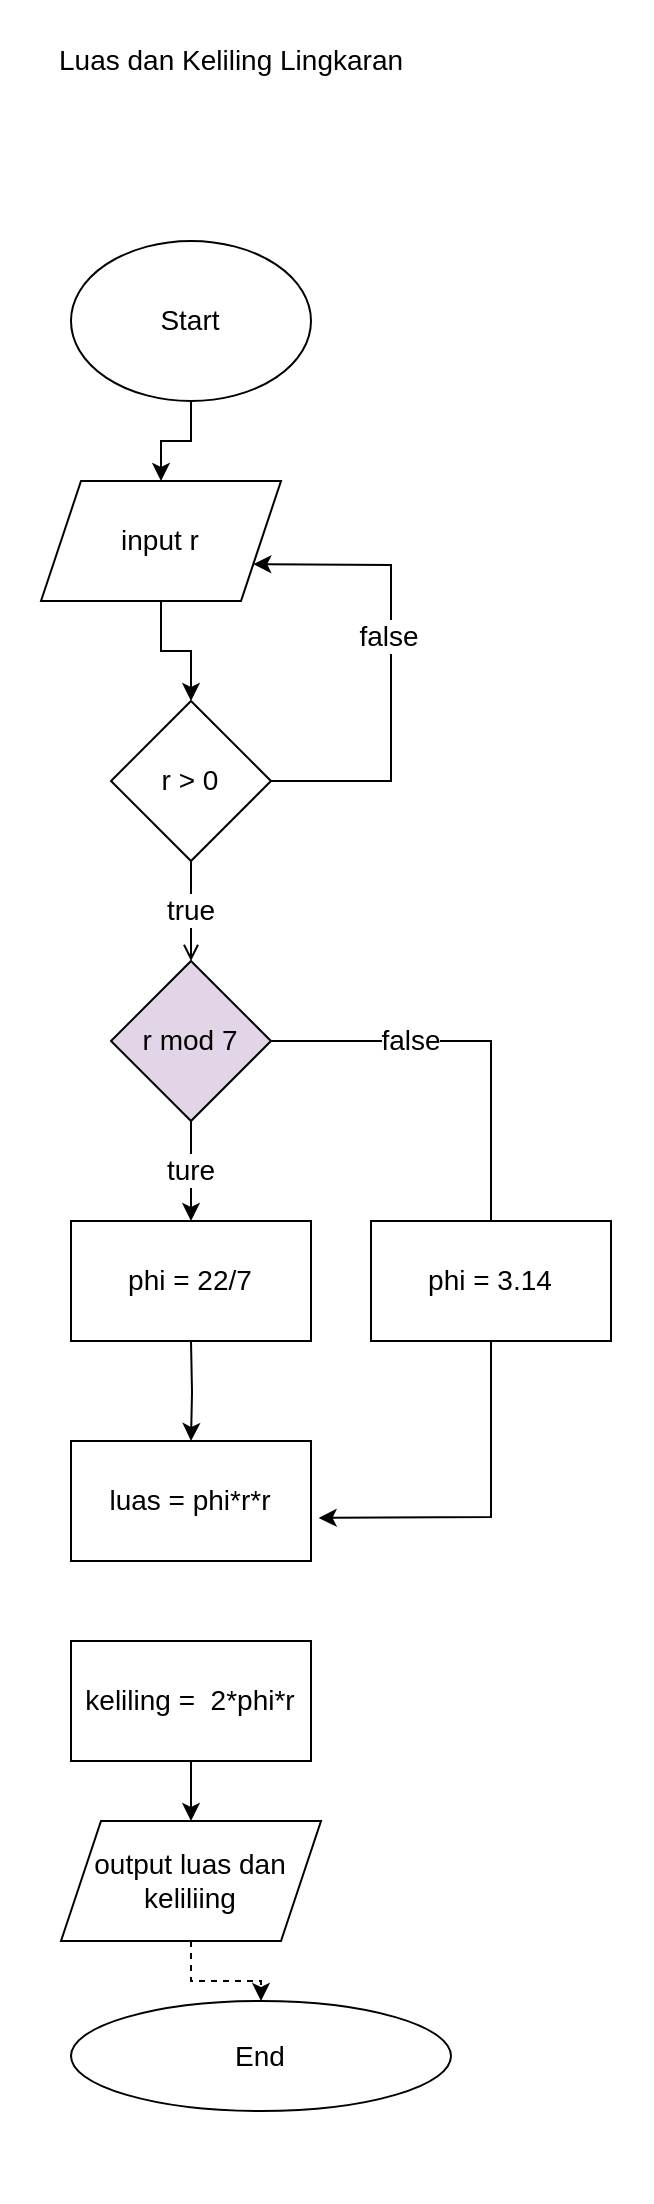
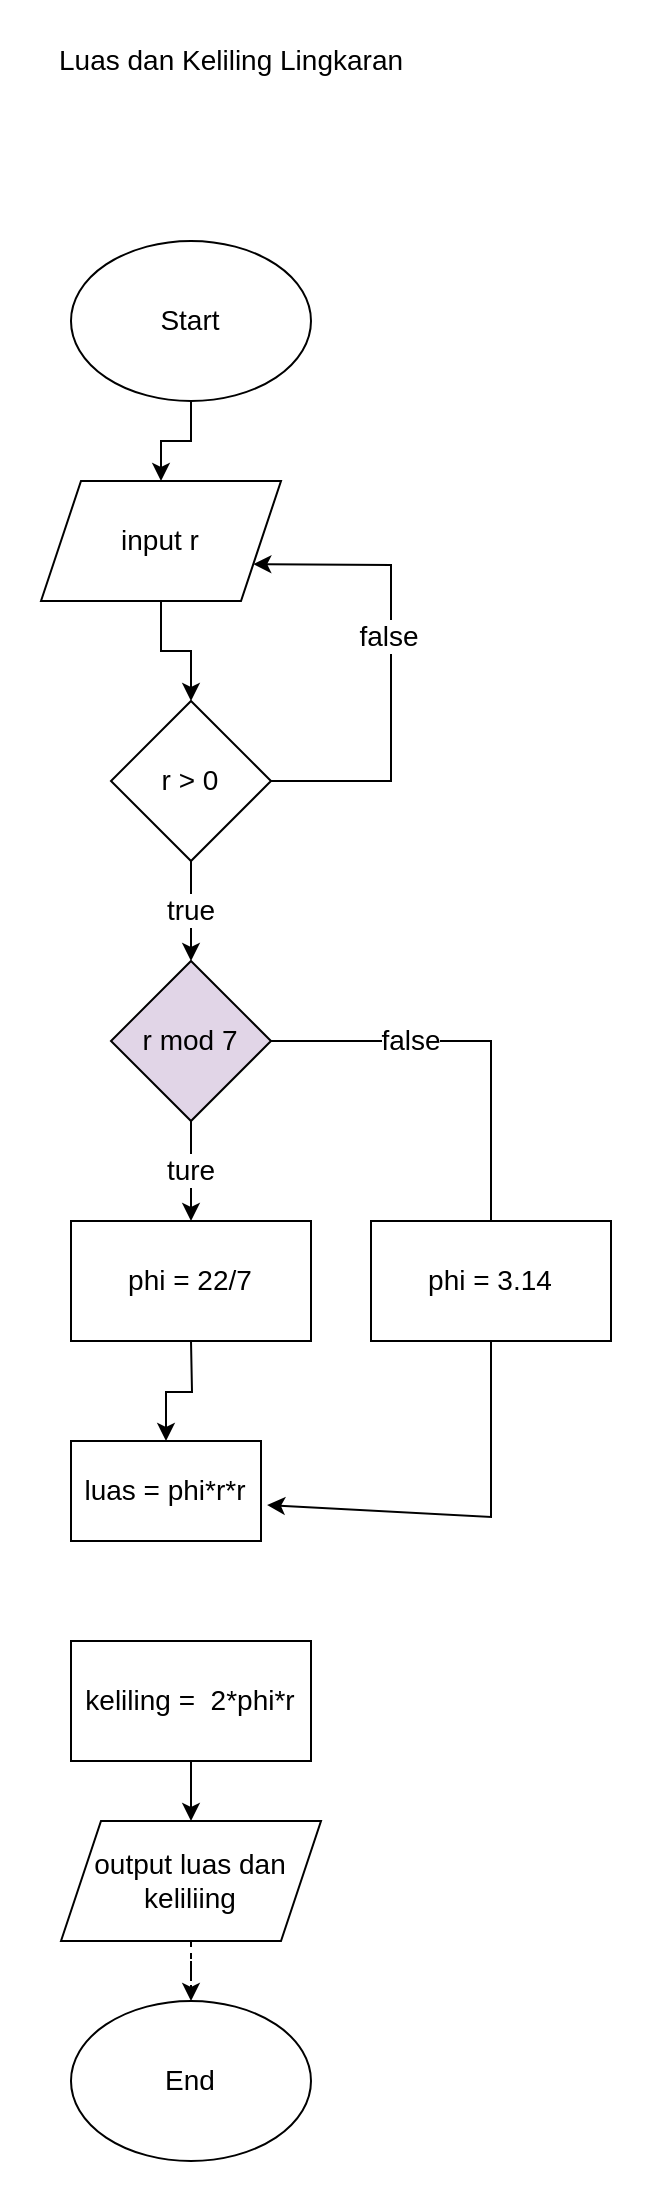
edge "r > 0" -> "r mod 7": arrowhead open -> classic
node "luas = phi*r*r": size 240x120 -> 190x100
node "End": size 380x110 -> 240x160
